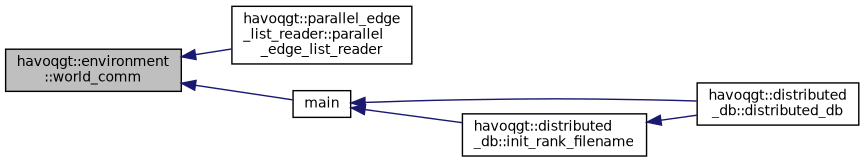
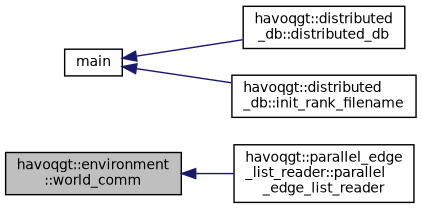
edge "main" -> "havoqgt::environment ::world_comm": removed
edge "havoqgt::distributed _db::distributed_db" -> "havoqgt::distributed _db::init_rank_filename": removed
